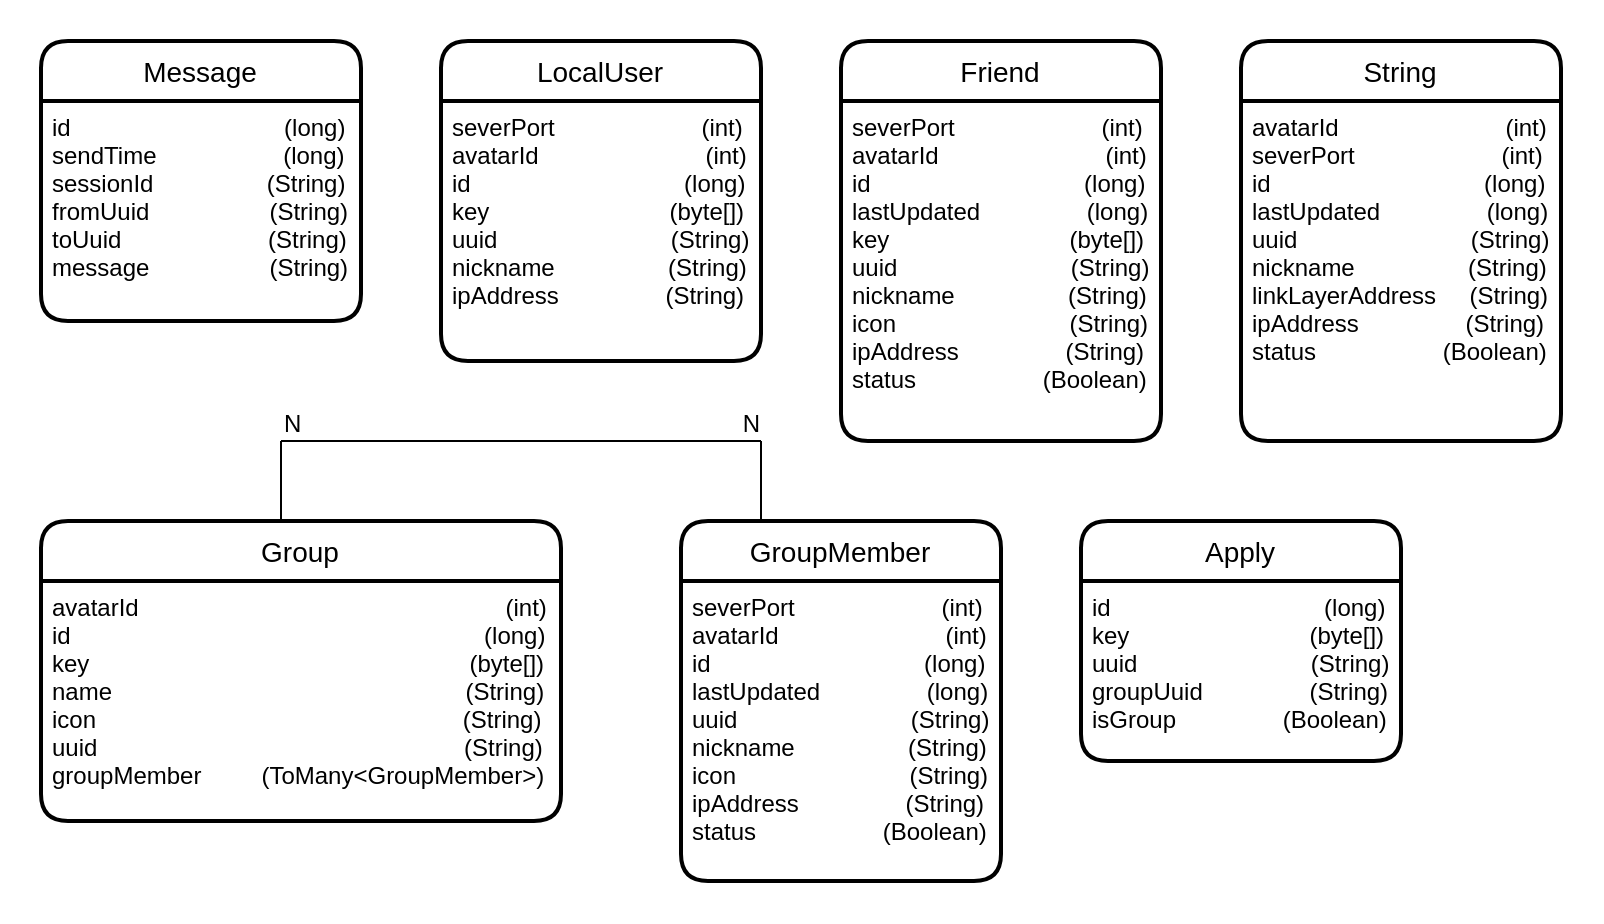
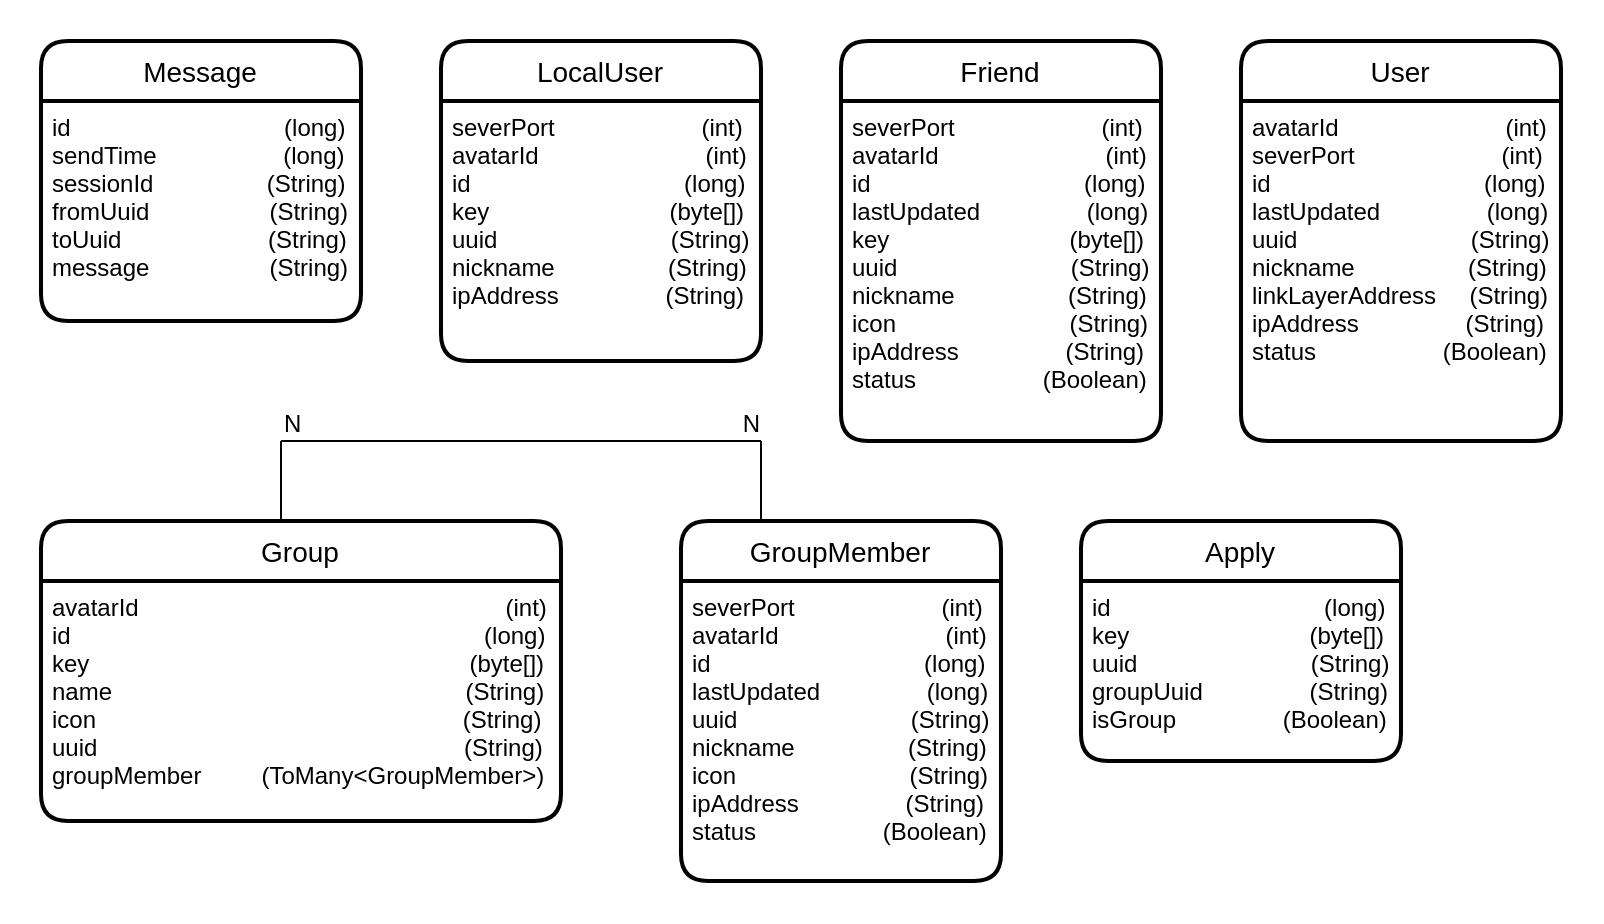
node "String": label "String" -> "User"
